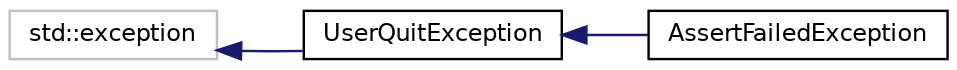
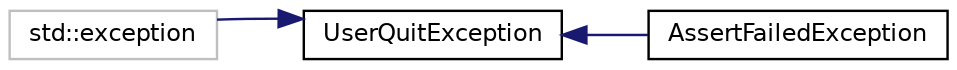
edge "UserQuitException" -> "std::exception": reversed
